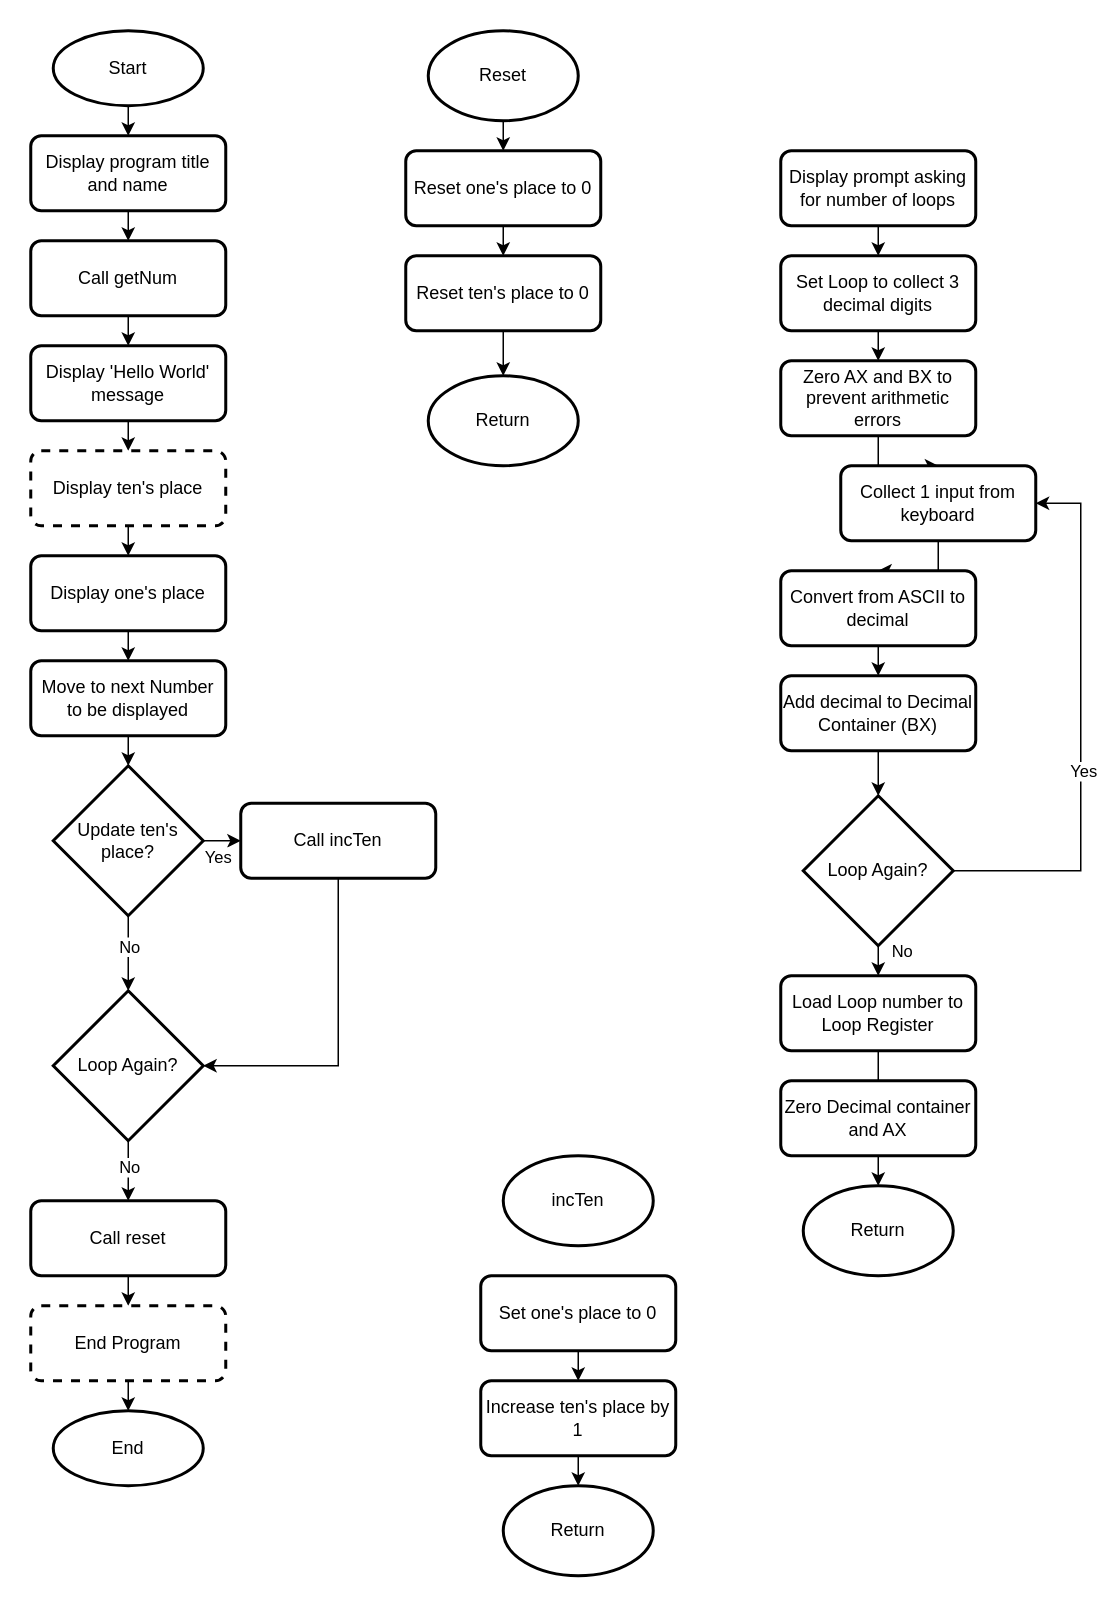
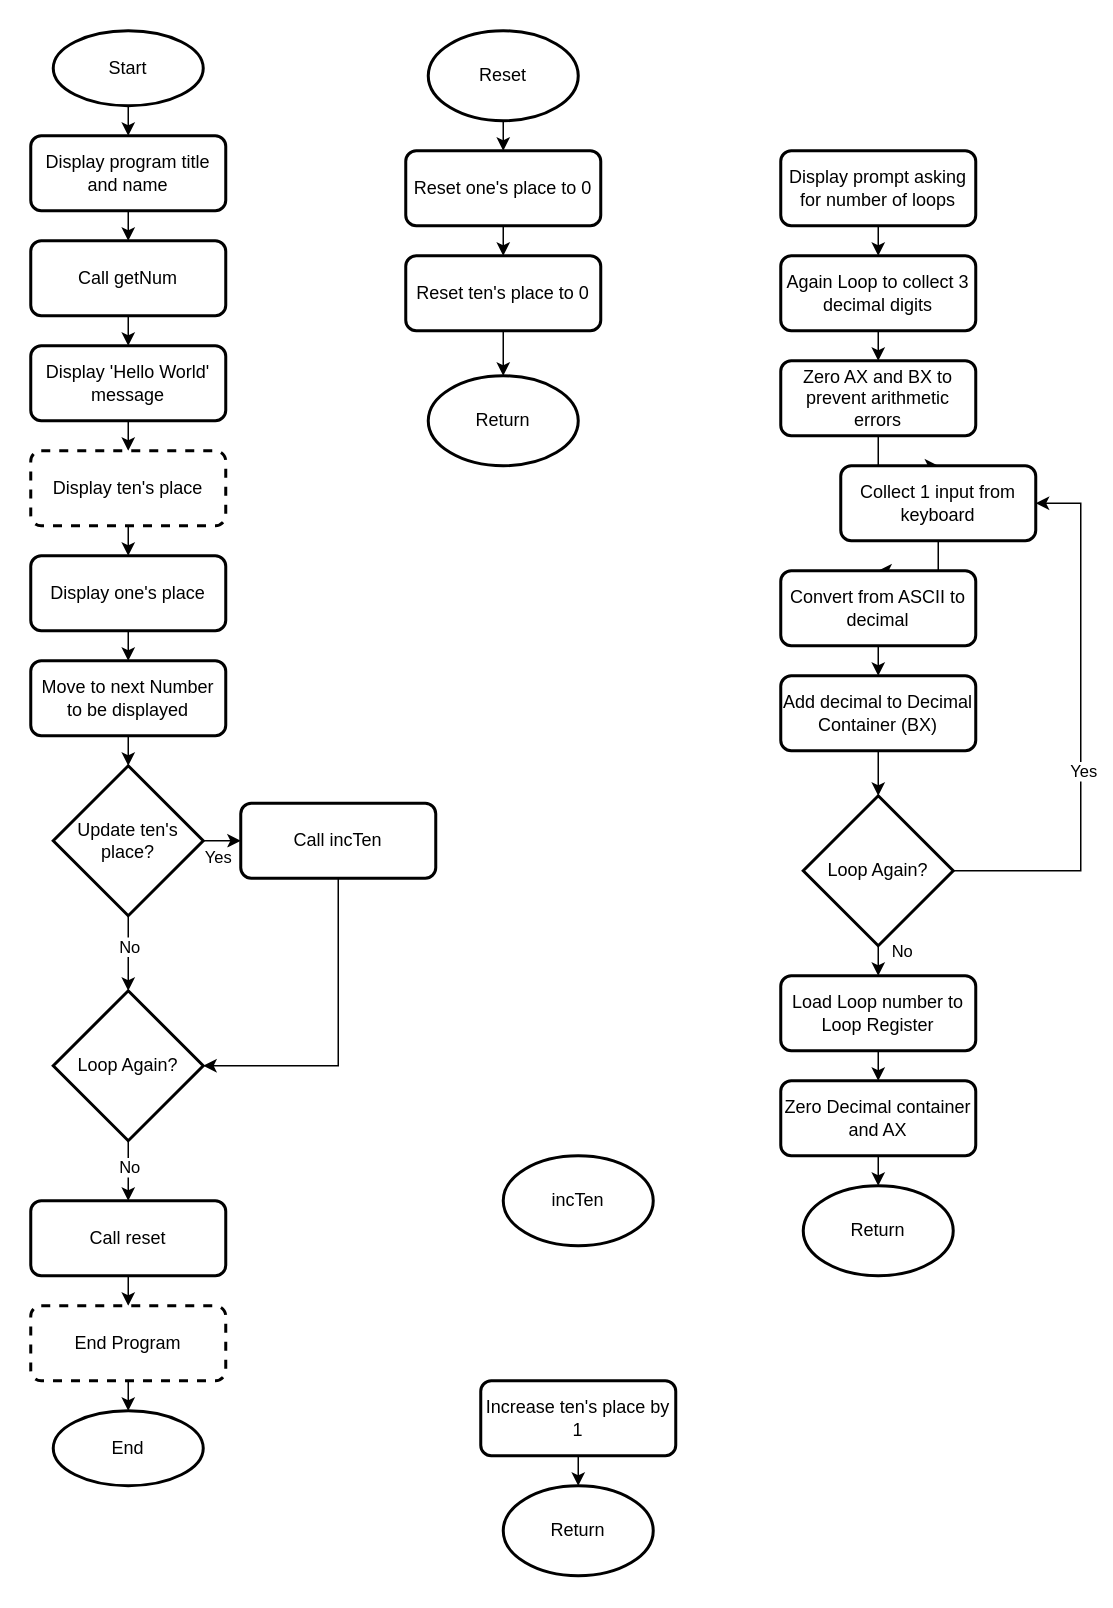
node "Set Loop to collect 3 decimal digits": label "Set Loop to collect 3 decimal digits" -> "Again Loop to collect 3 decimal digits"
edge "Load Loop number to Loop Register" -- "Zero Decimal container and AX": arrowhead none -> classic
node "Set one's place to 0": removed
edge "Set one's place to 0" -> "Increase ten's place by 1": removed
